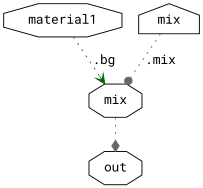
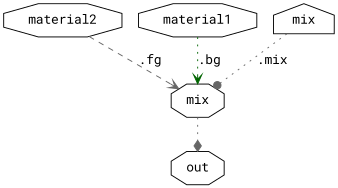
node "material2": added
